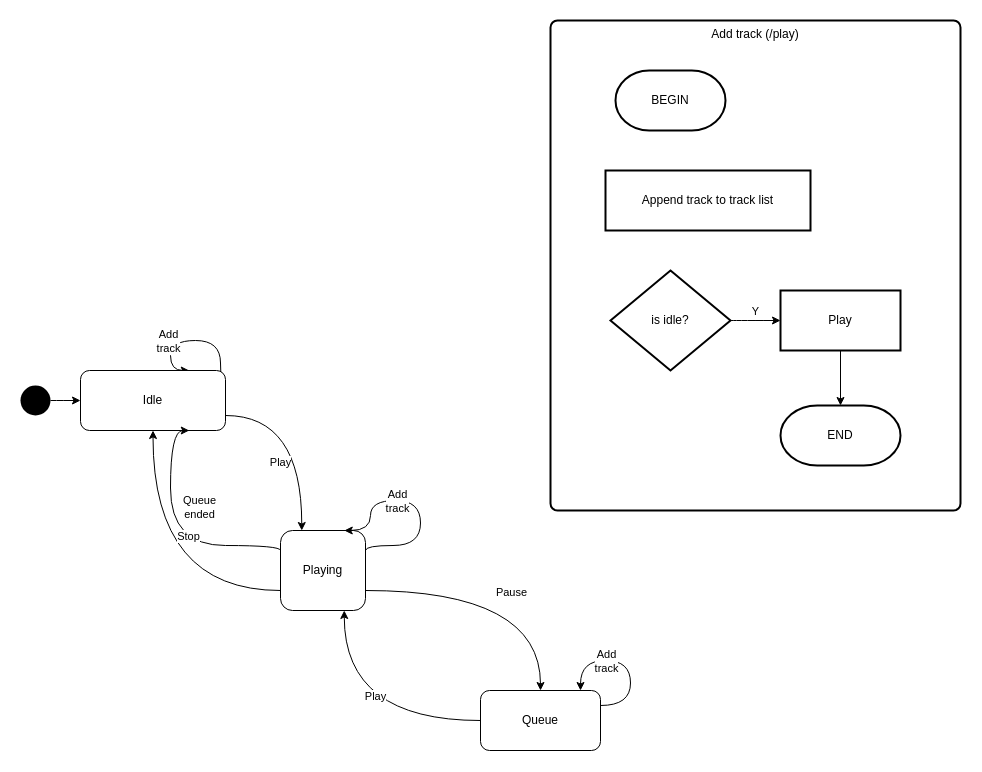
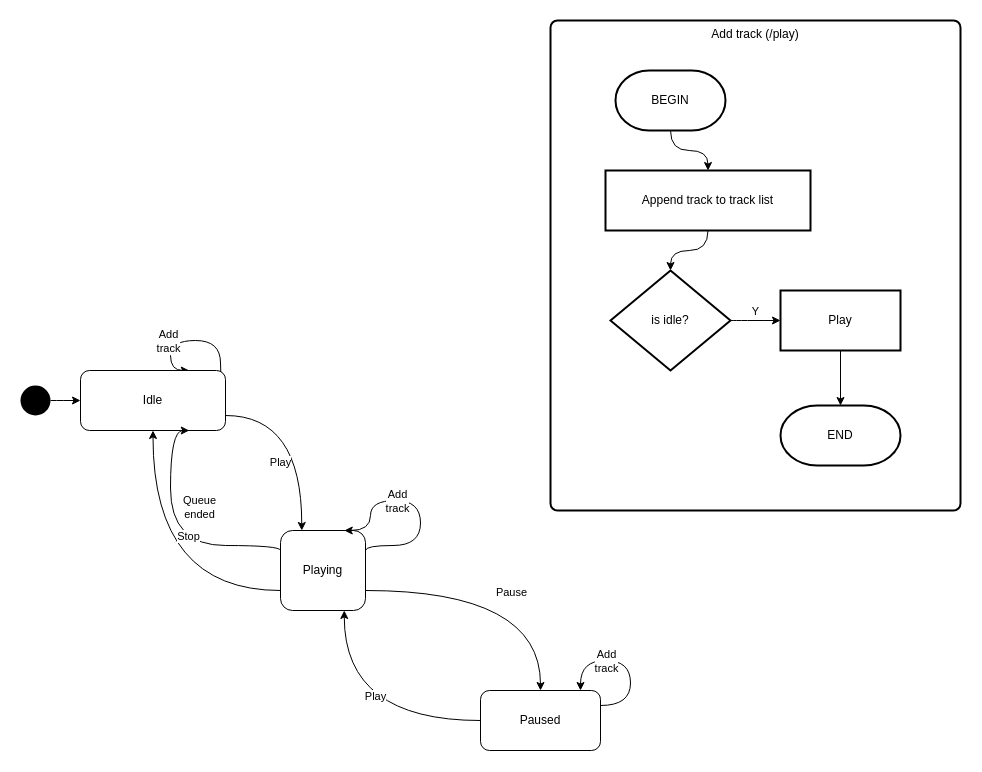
edge "BEGIN" -> "Append track to track list": added
edge "Append track to track list" -> "is idle?": added
node "Queue": label "Queue" -> "Paused"
